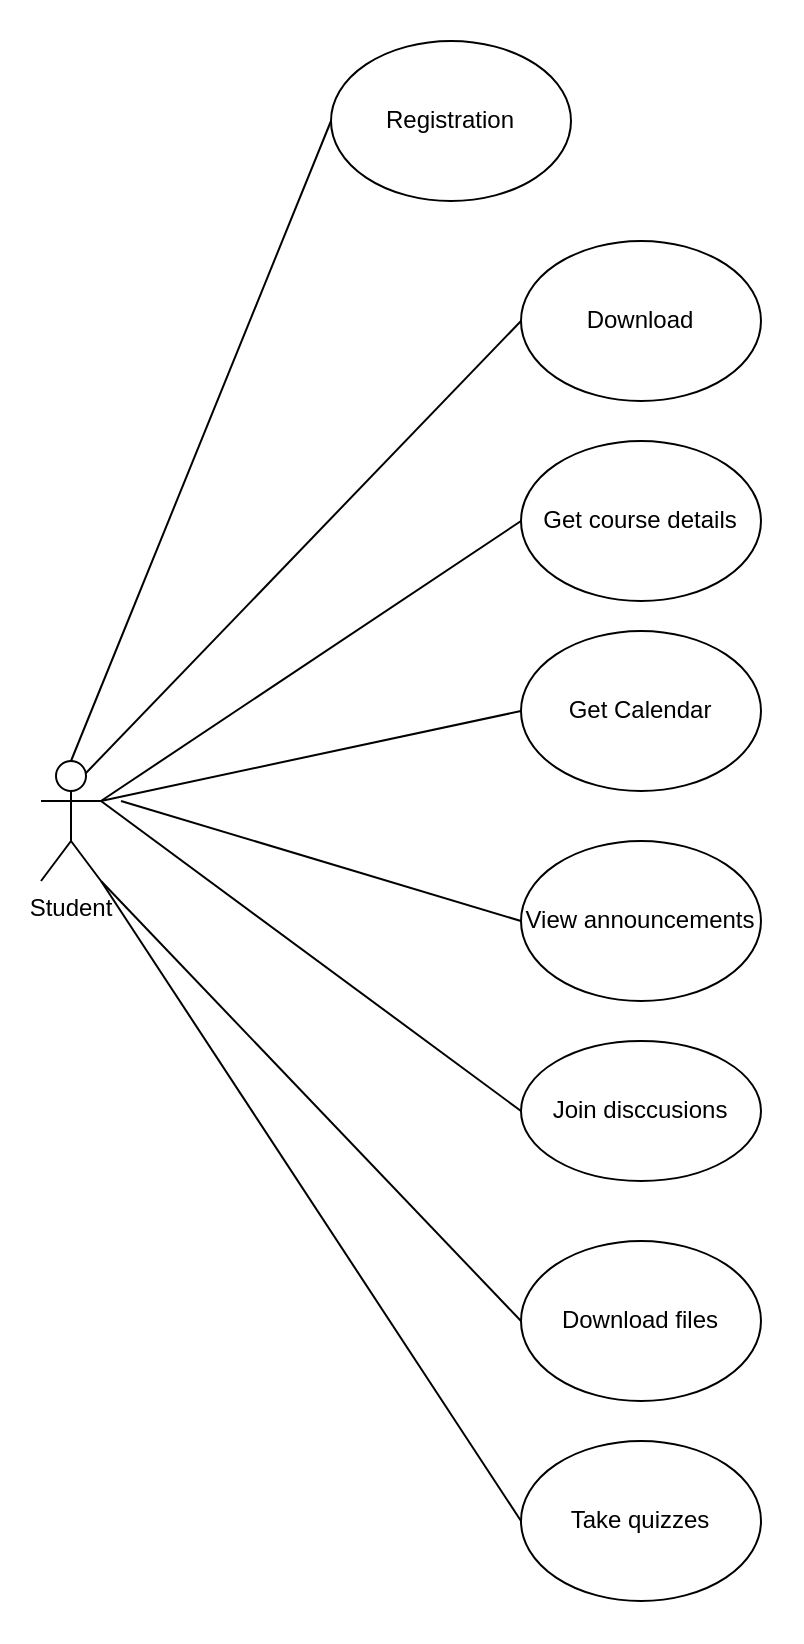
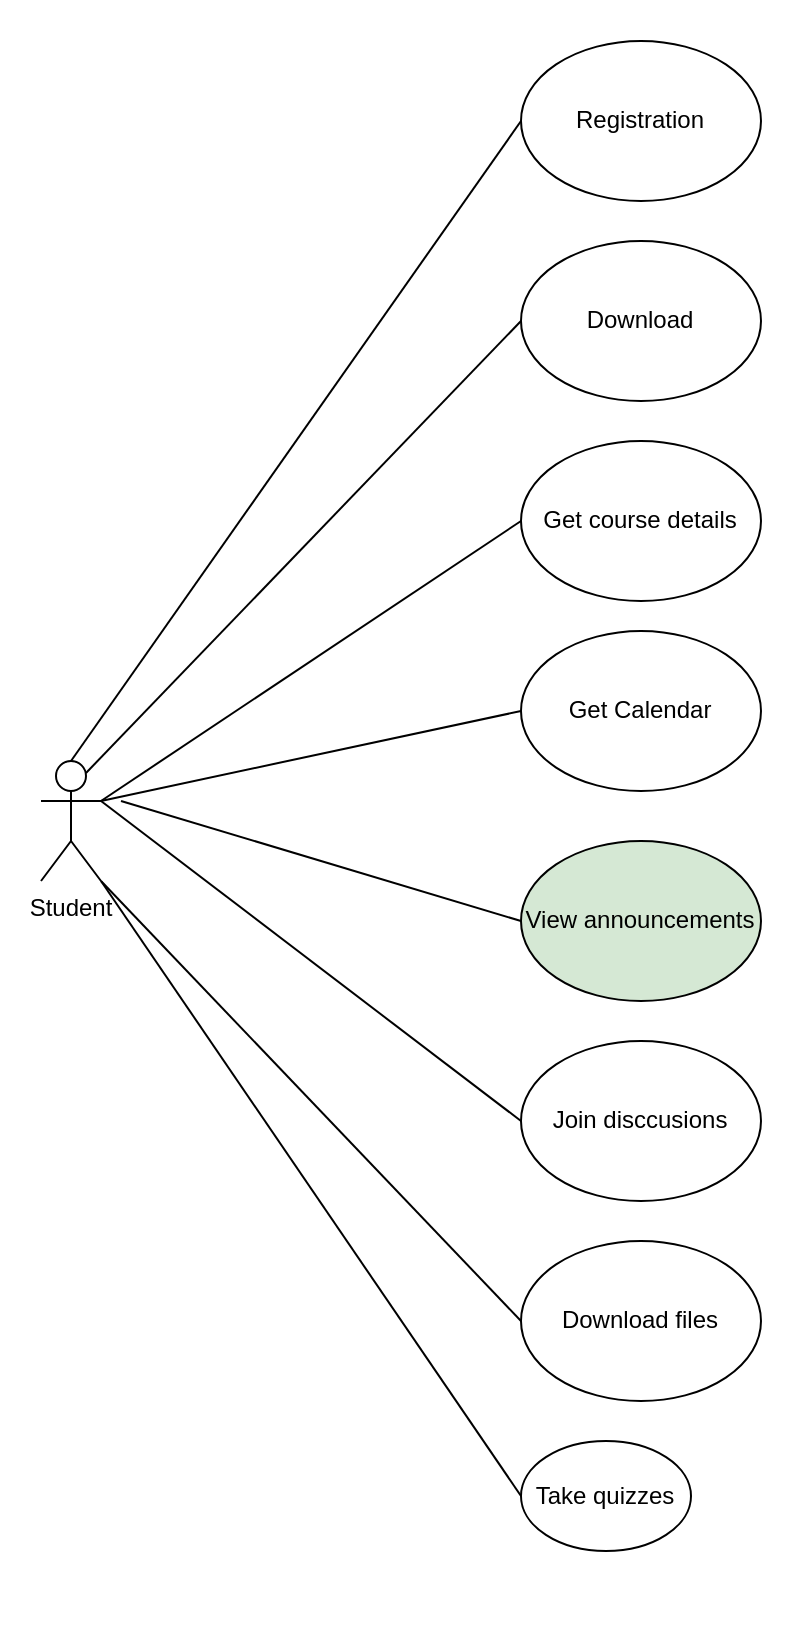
node "Registration": moved (451, 121) -> (641, 121)
node "View announcements": fillcolor #ffffff -> #d5e8d4
node "Join disccusions": size 240x140 -> 240x160
node "Take quizzes": size 240x160 -> 170x110
